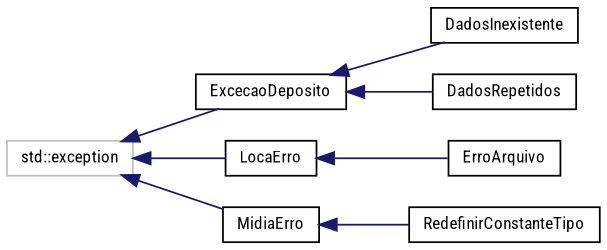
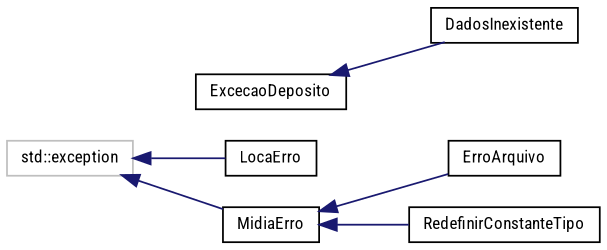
node "DadosRepetidos": removed
edge "ExcecaoDeposito" -> "std::exception": removed
edge "ErroArquivo" -> "LocaErro": now "ErroArquivo" -> "MidiaErro"
